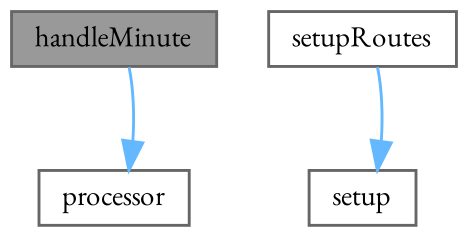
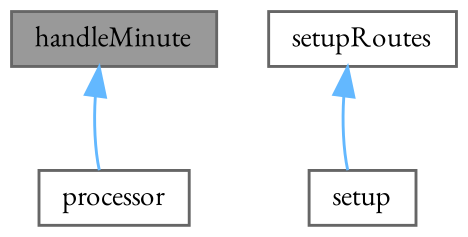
edge "handleMinute" -> "processor": reversed
edge "setupRoutes" -> "setup": reversed
